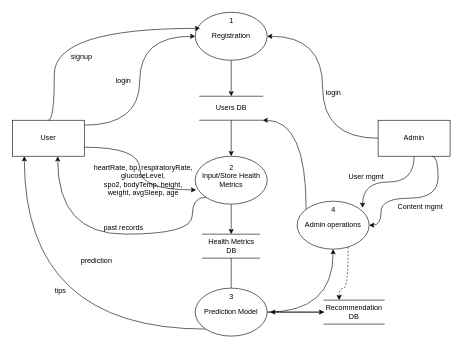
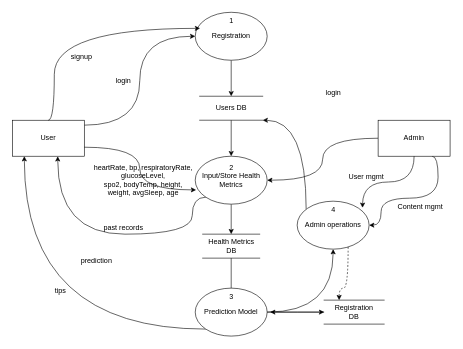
edge "Admin" -> "Registration": now "Admin" -> "Input/Store Health Metrics"
node "Recommendation DB": label "Recommendation DB" -> "Registration DB"
